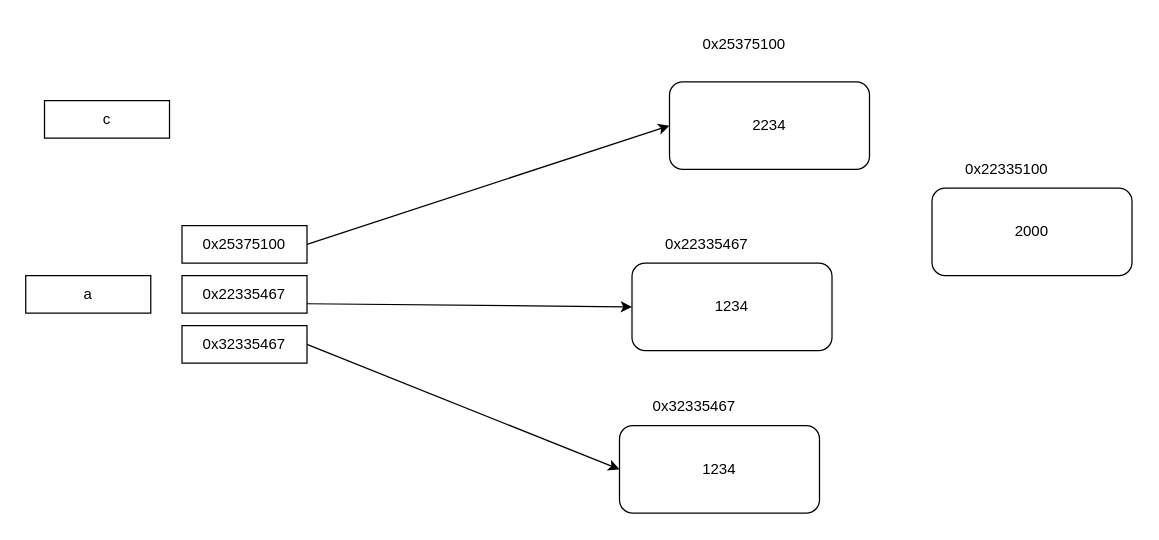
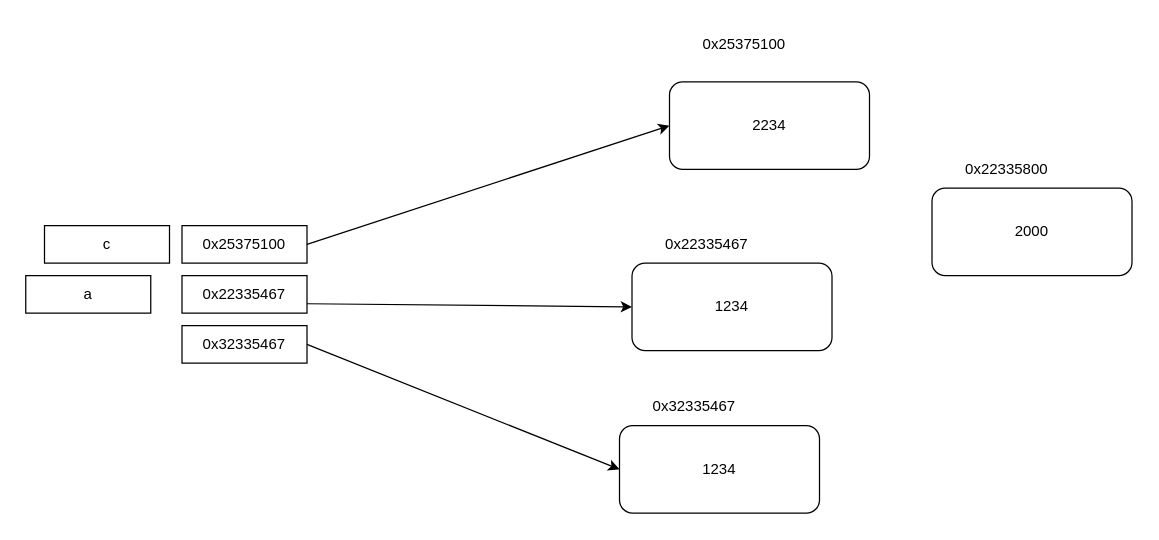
node "c": moved (107, 119) -> (107, 244)
node "0x22335100": label "0x22335100" -> "0x22335800"
